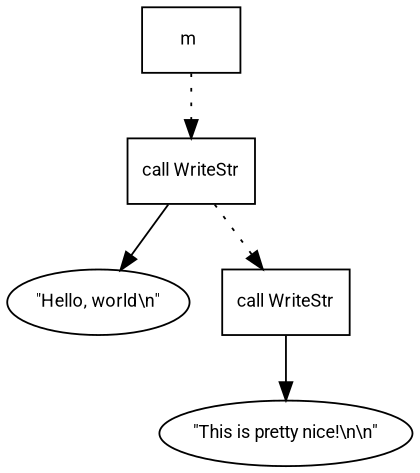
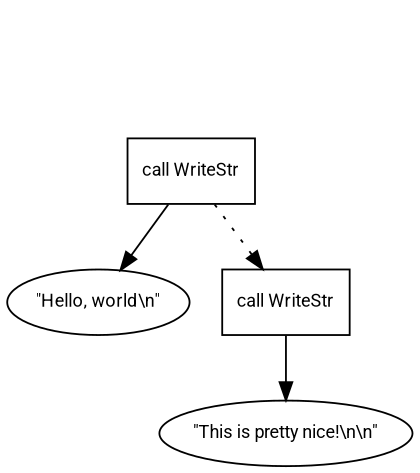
node "m": removed
